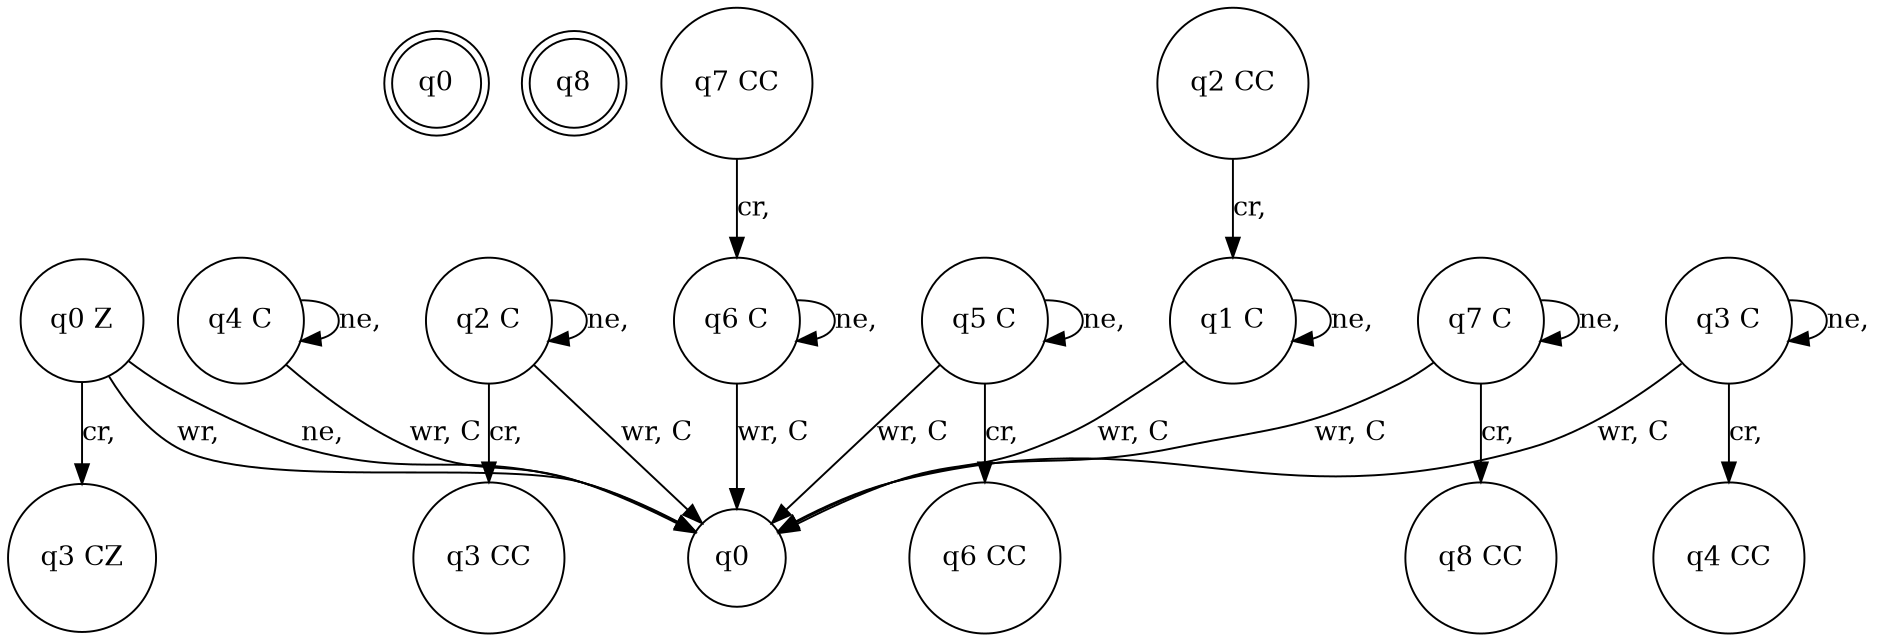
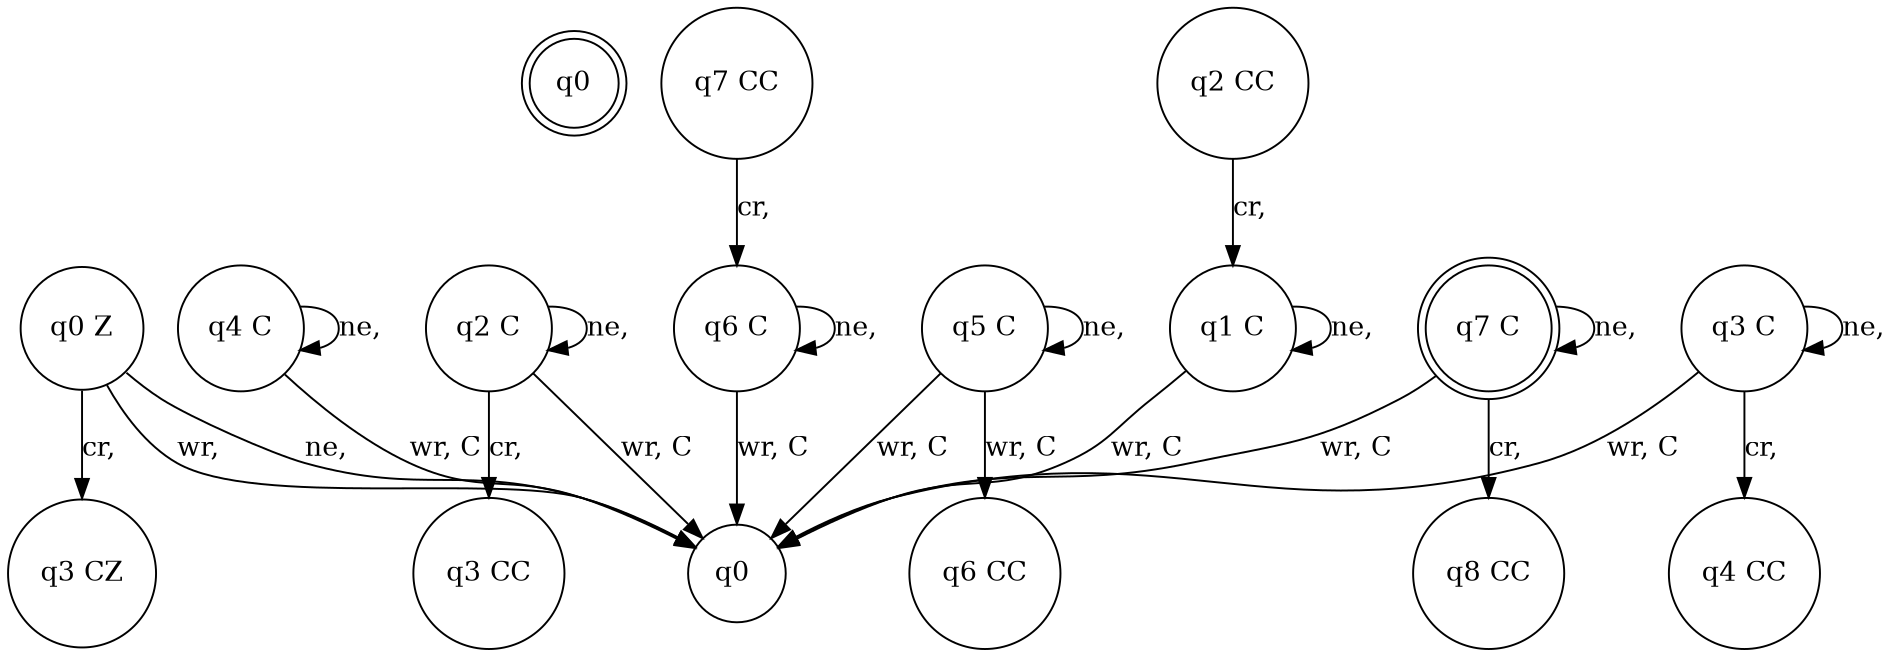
node "q8": removed
node "q7 C": shape circle -> doublecircle
edge "q5 C" -> "q6 CC": label "cr, " -> "wr, C"
